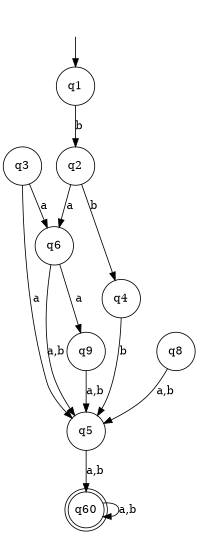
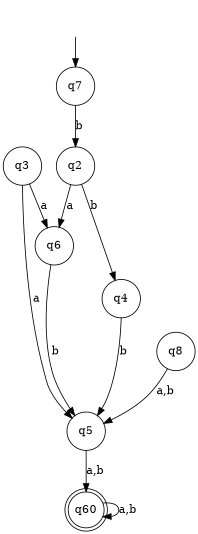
node "q1": label "q1" -> "q7"
edge "q6" -> "q5": label "a,b" -> "b"
node "q9": removed
